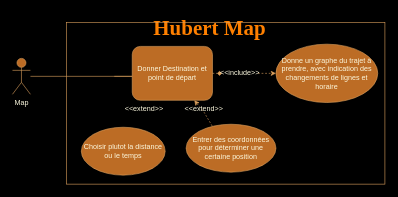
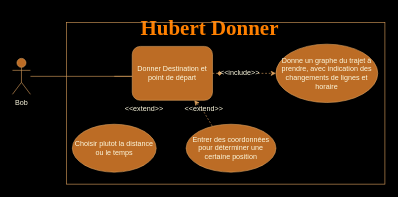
node "Hubert Map": label "Hubert Map" -> "Hubert Donner"
node "Map": label "Map" -> "Bob"
node "Choisir plutot la distance ou le temps": moved (123, 152) -> (114, 149)
